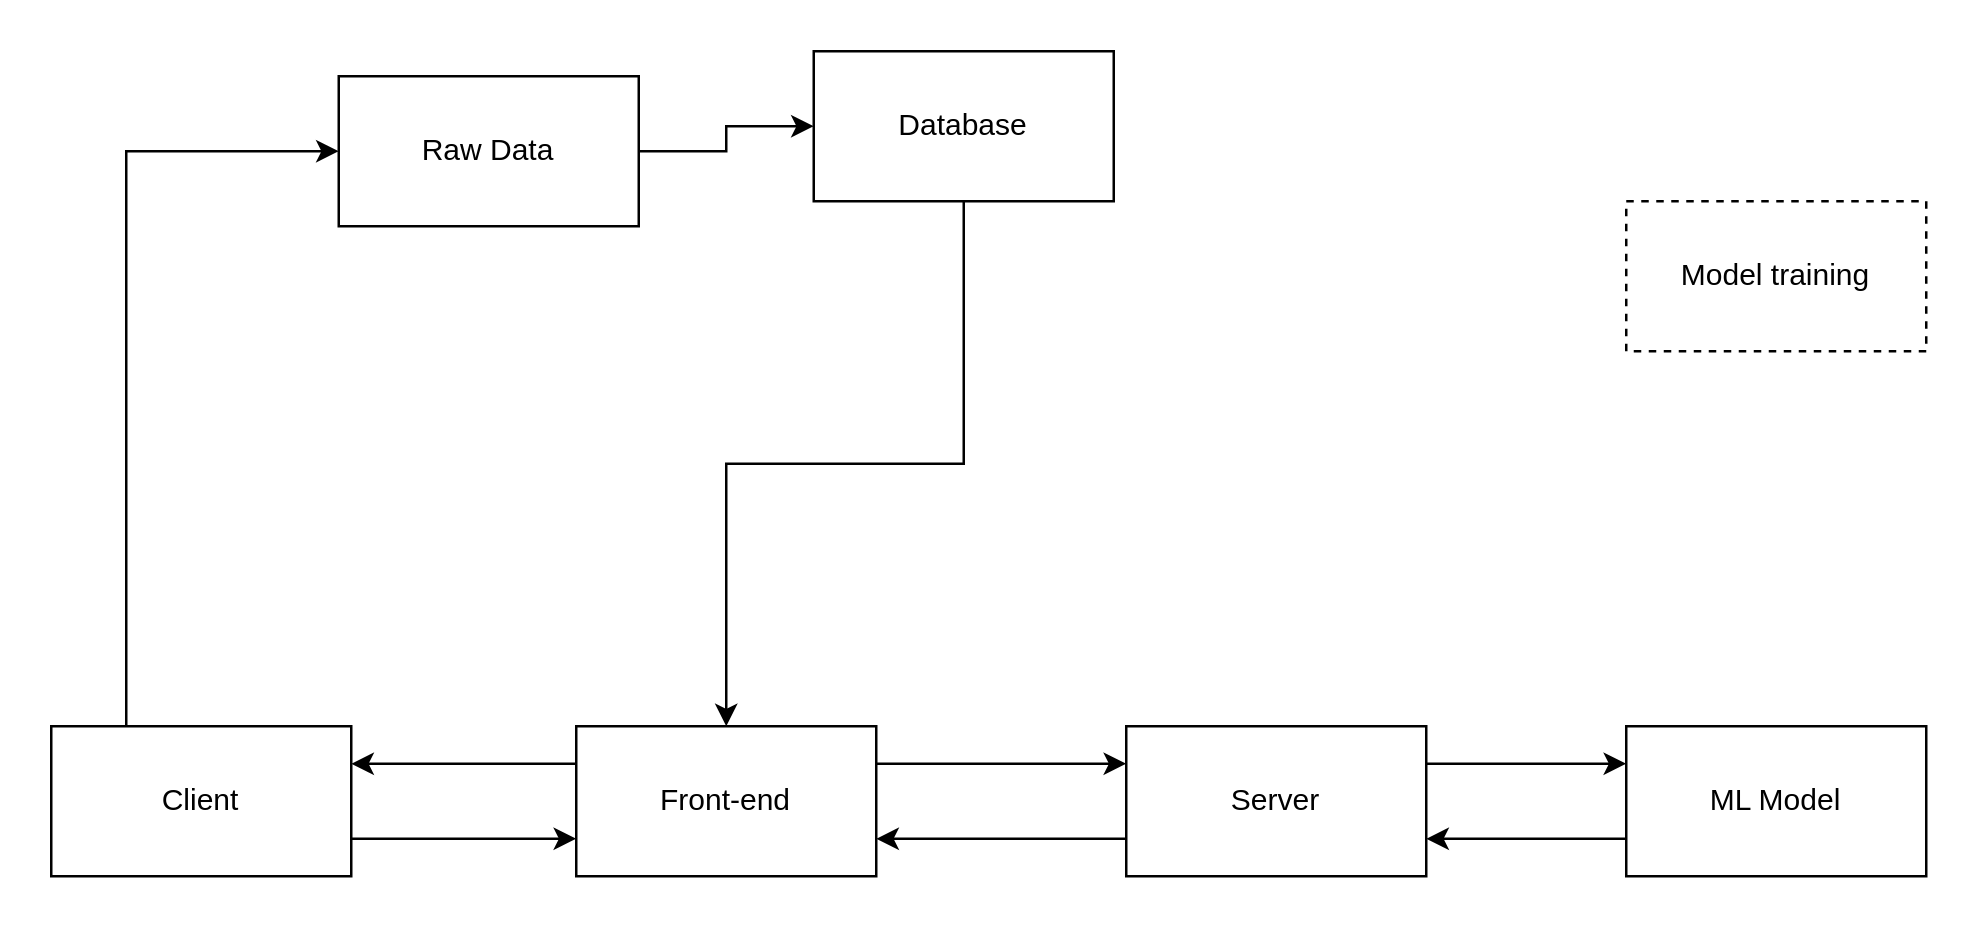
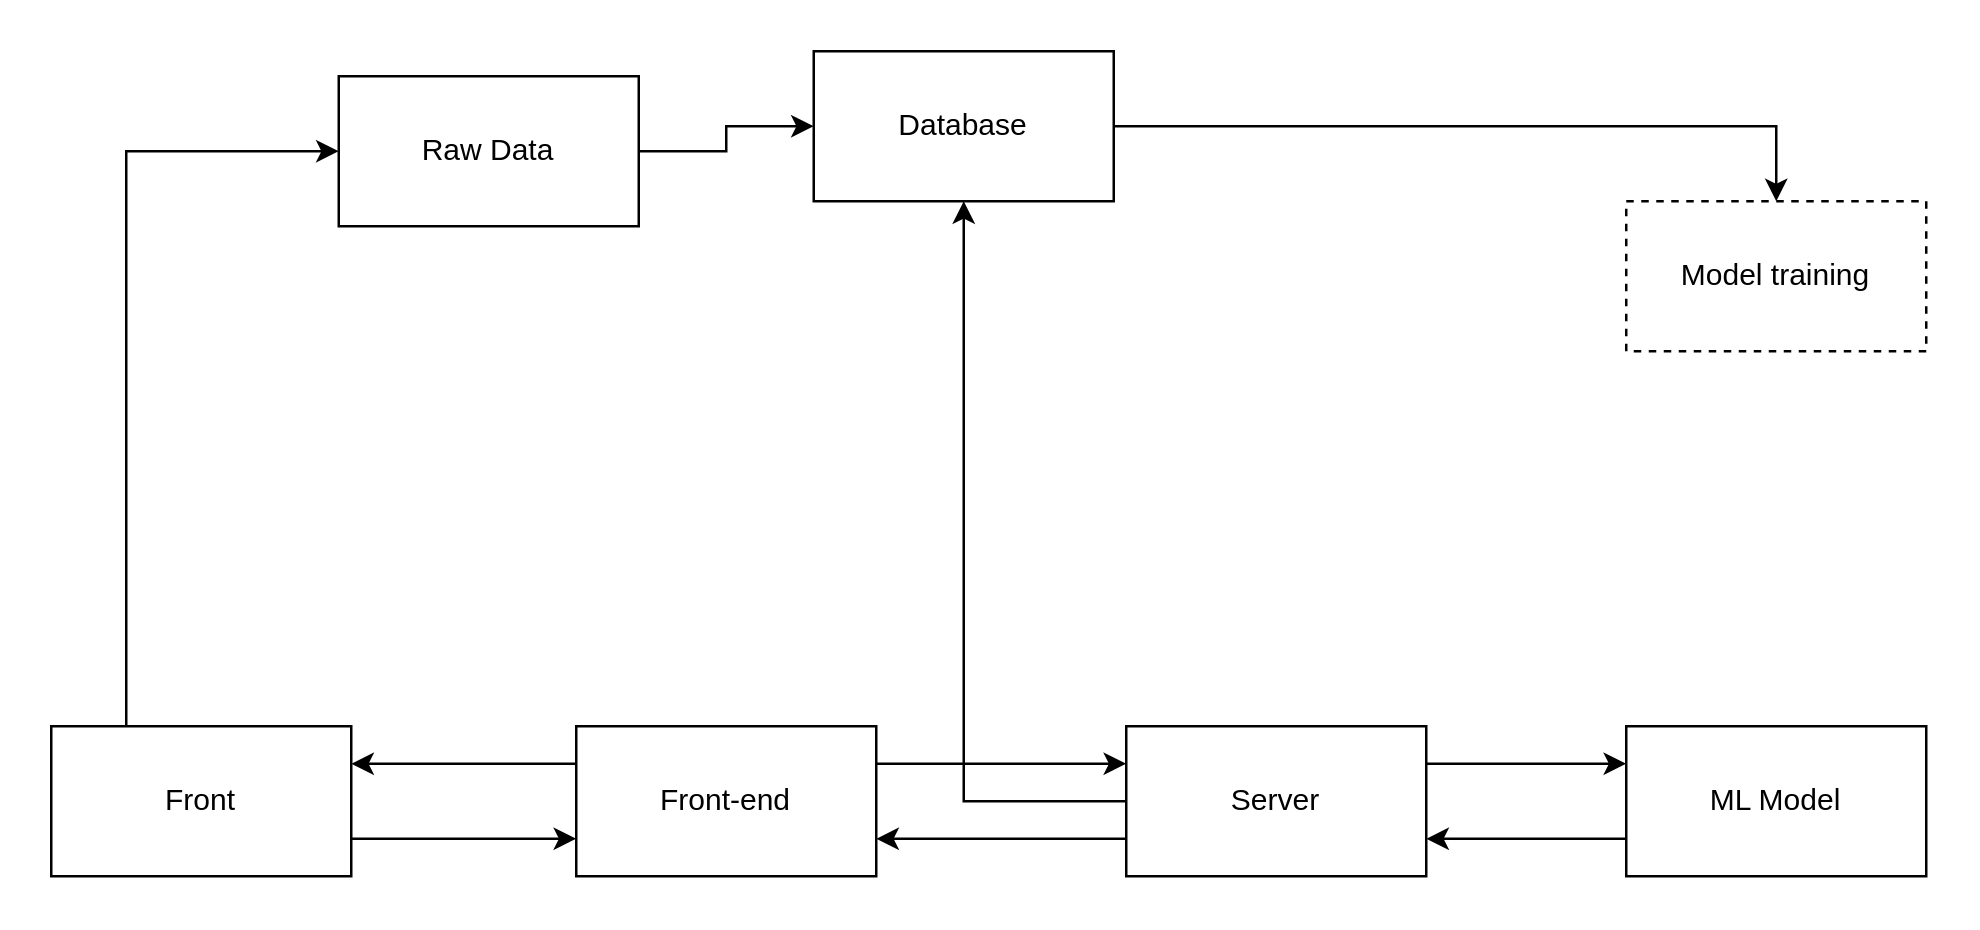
edge "Database" -> "Front-end": now "Database" -> "Model training"
edge "Server" -> "Database": added
node "Client": label "Client" -> "Front"
